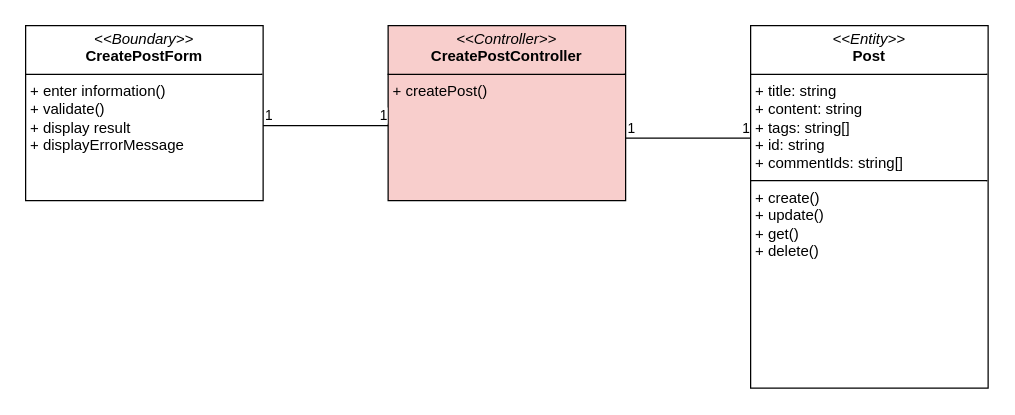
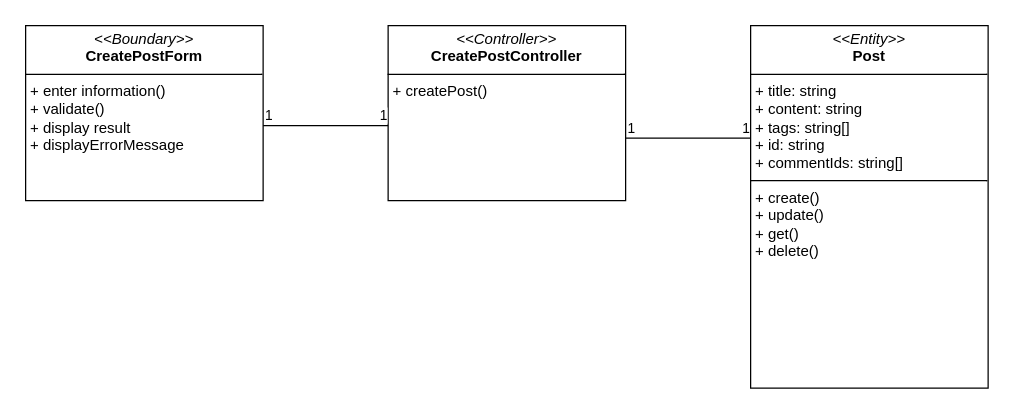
node "<<Controller>> CreatePostController + createPost()": fillcolor #f8cecc -> #ffffff
